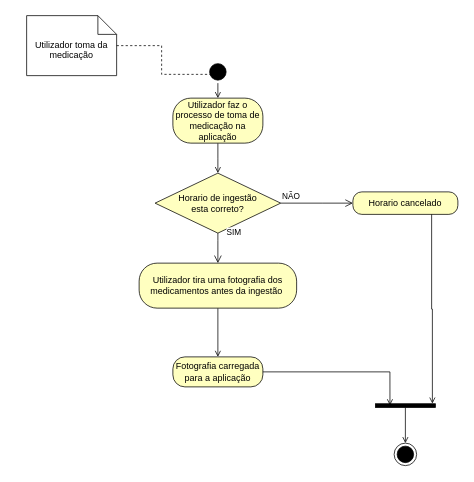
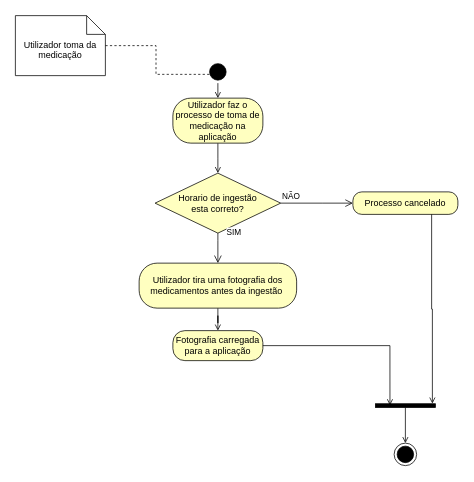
node "Utilizador toma da medicação": moved (72, 45) -> (60, 45)
node "Horario cancelado": label "Horario cancelado" -> "Processo cancelado"
node "Fotografia carregada para a aplicação": moved (218, 372) -> (218, 345)
